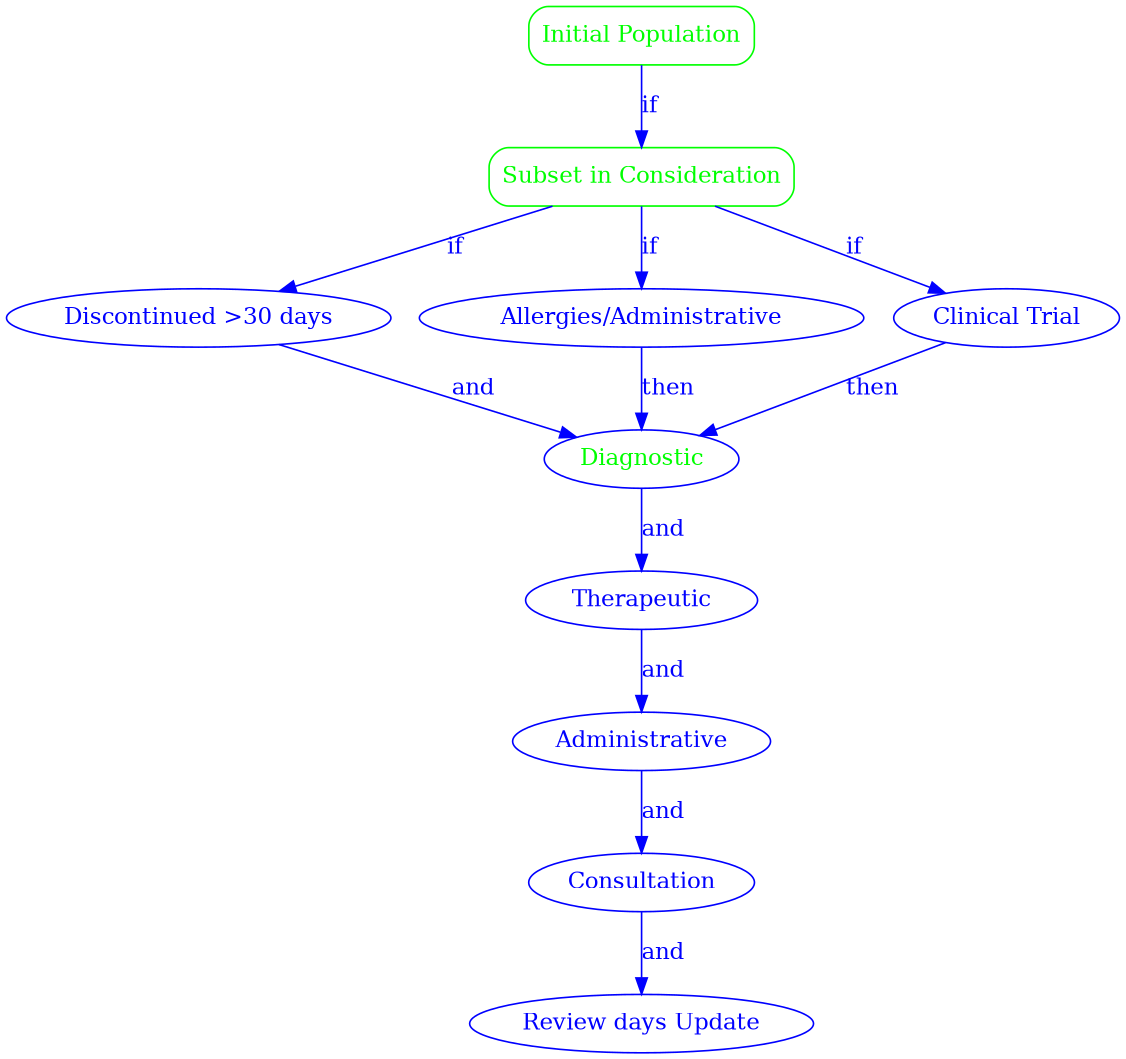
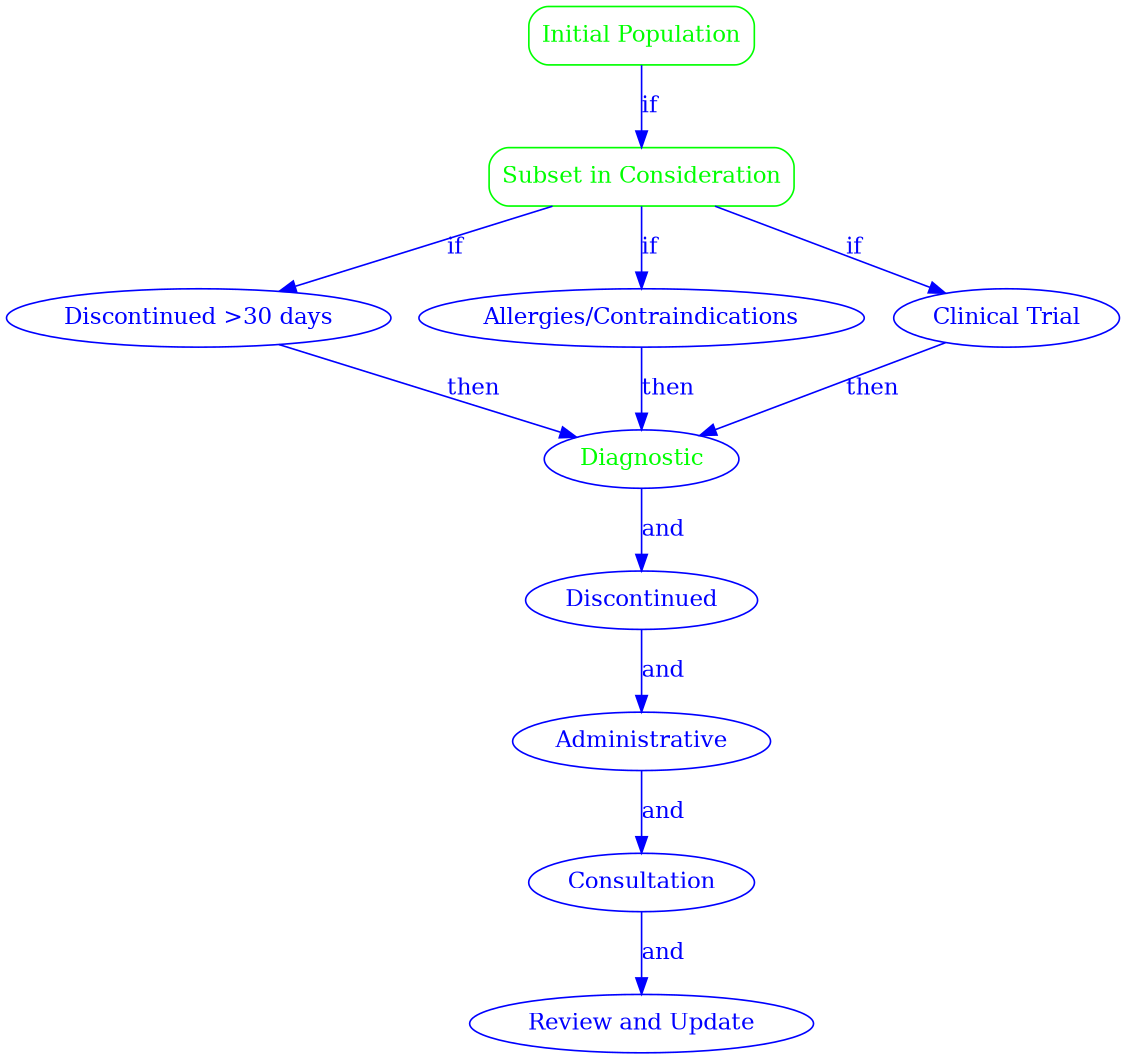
node "Allergies/Administrative": label "Allergies/Administrative" -> "Allergies/Contraindications"
edge "Discontinued >30 days" -> "Diagnostic": label "and" -> "then"
node "Therapeutic": label "Therapeutic" -> "Discontinued"
node "Review days Update": label "Review days Update" -> "Review and Update"
